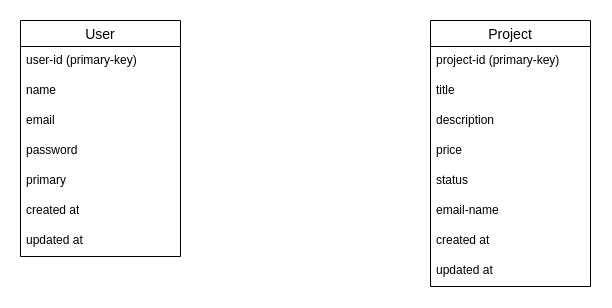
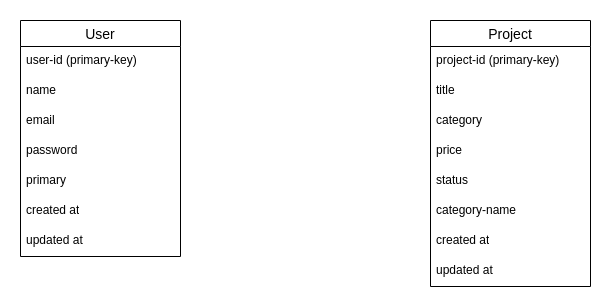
node "description": label "description" -> "category"
node "email-name": label "email-name" -> "category-name"
